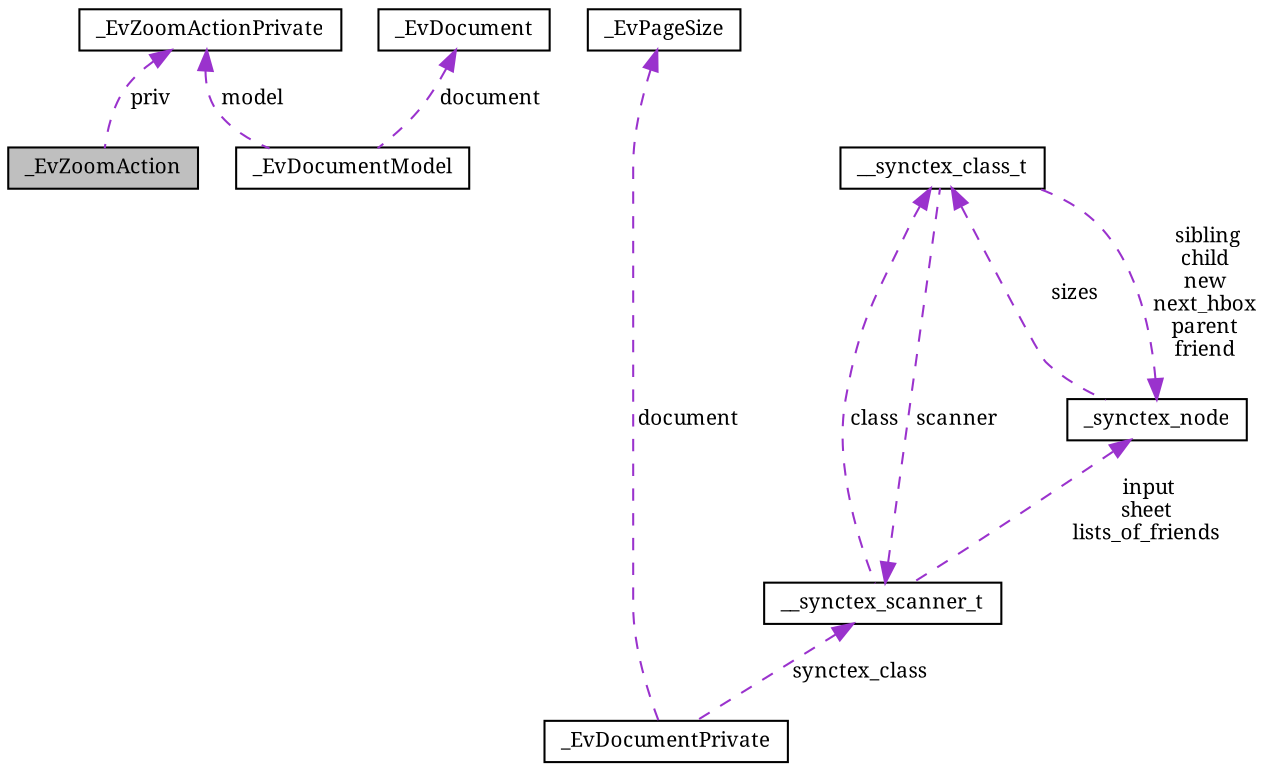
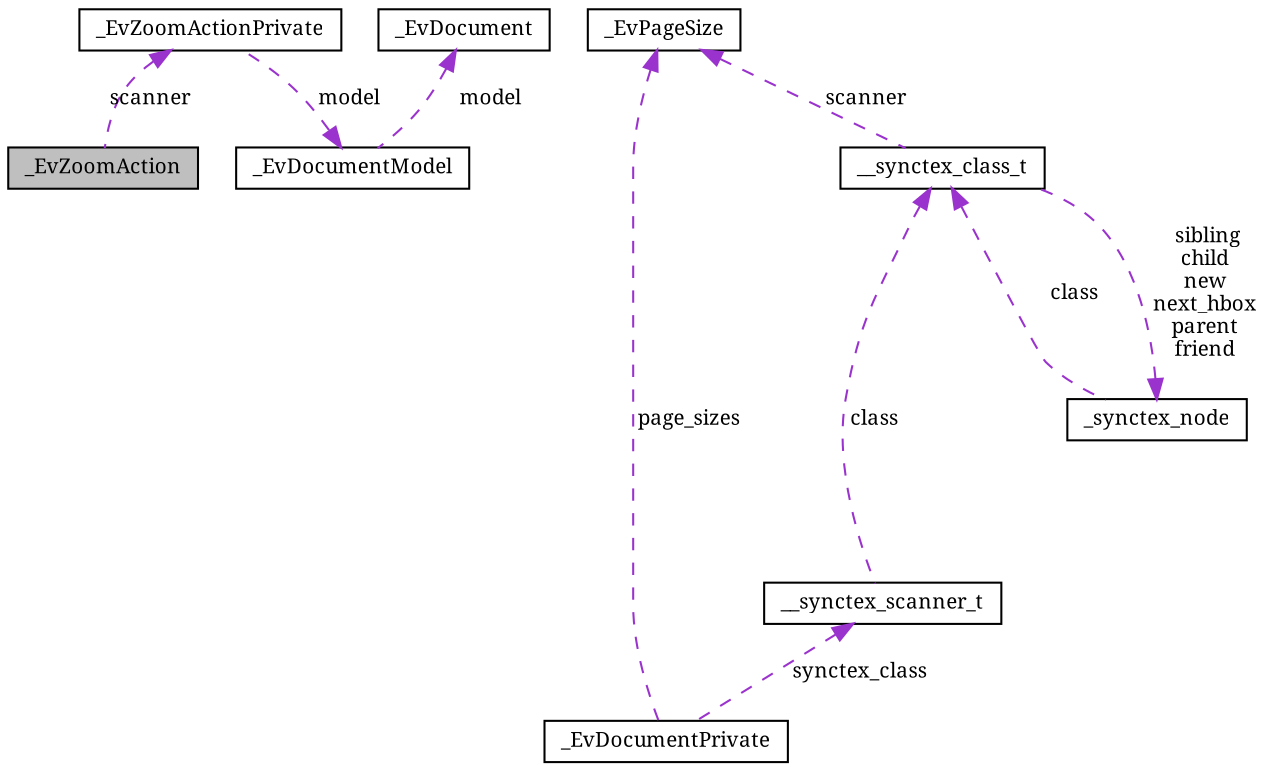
edge "_EvZoomAction" -> "_EvZoomActionPrivate": label " priv" -> " scanner"
edge "_EvDocumentModel" -> "_EvDocument": label " document" -> " model"
edge "_EvDocumentModel" -> "_EvZoomActionPrivate": reversed
edge "_synctex_node" -> "__synctex_class_t": label " sizes" -> " class"
edge "__synctex_class_t" -> "__synctex_scanner_t": now "__synctex_class_t" -> "_EvPageSize"
edge "_EvDocumentPrivate" -> "_EvPageSize": label " document" -> " page_sizes"
edge "__synctex_scanner_t" -> "_synctex_node": removed, label "input sheet lists_of_friends"
